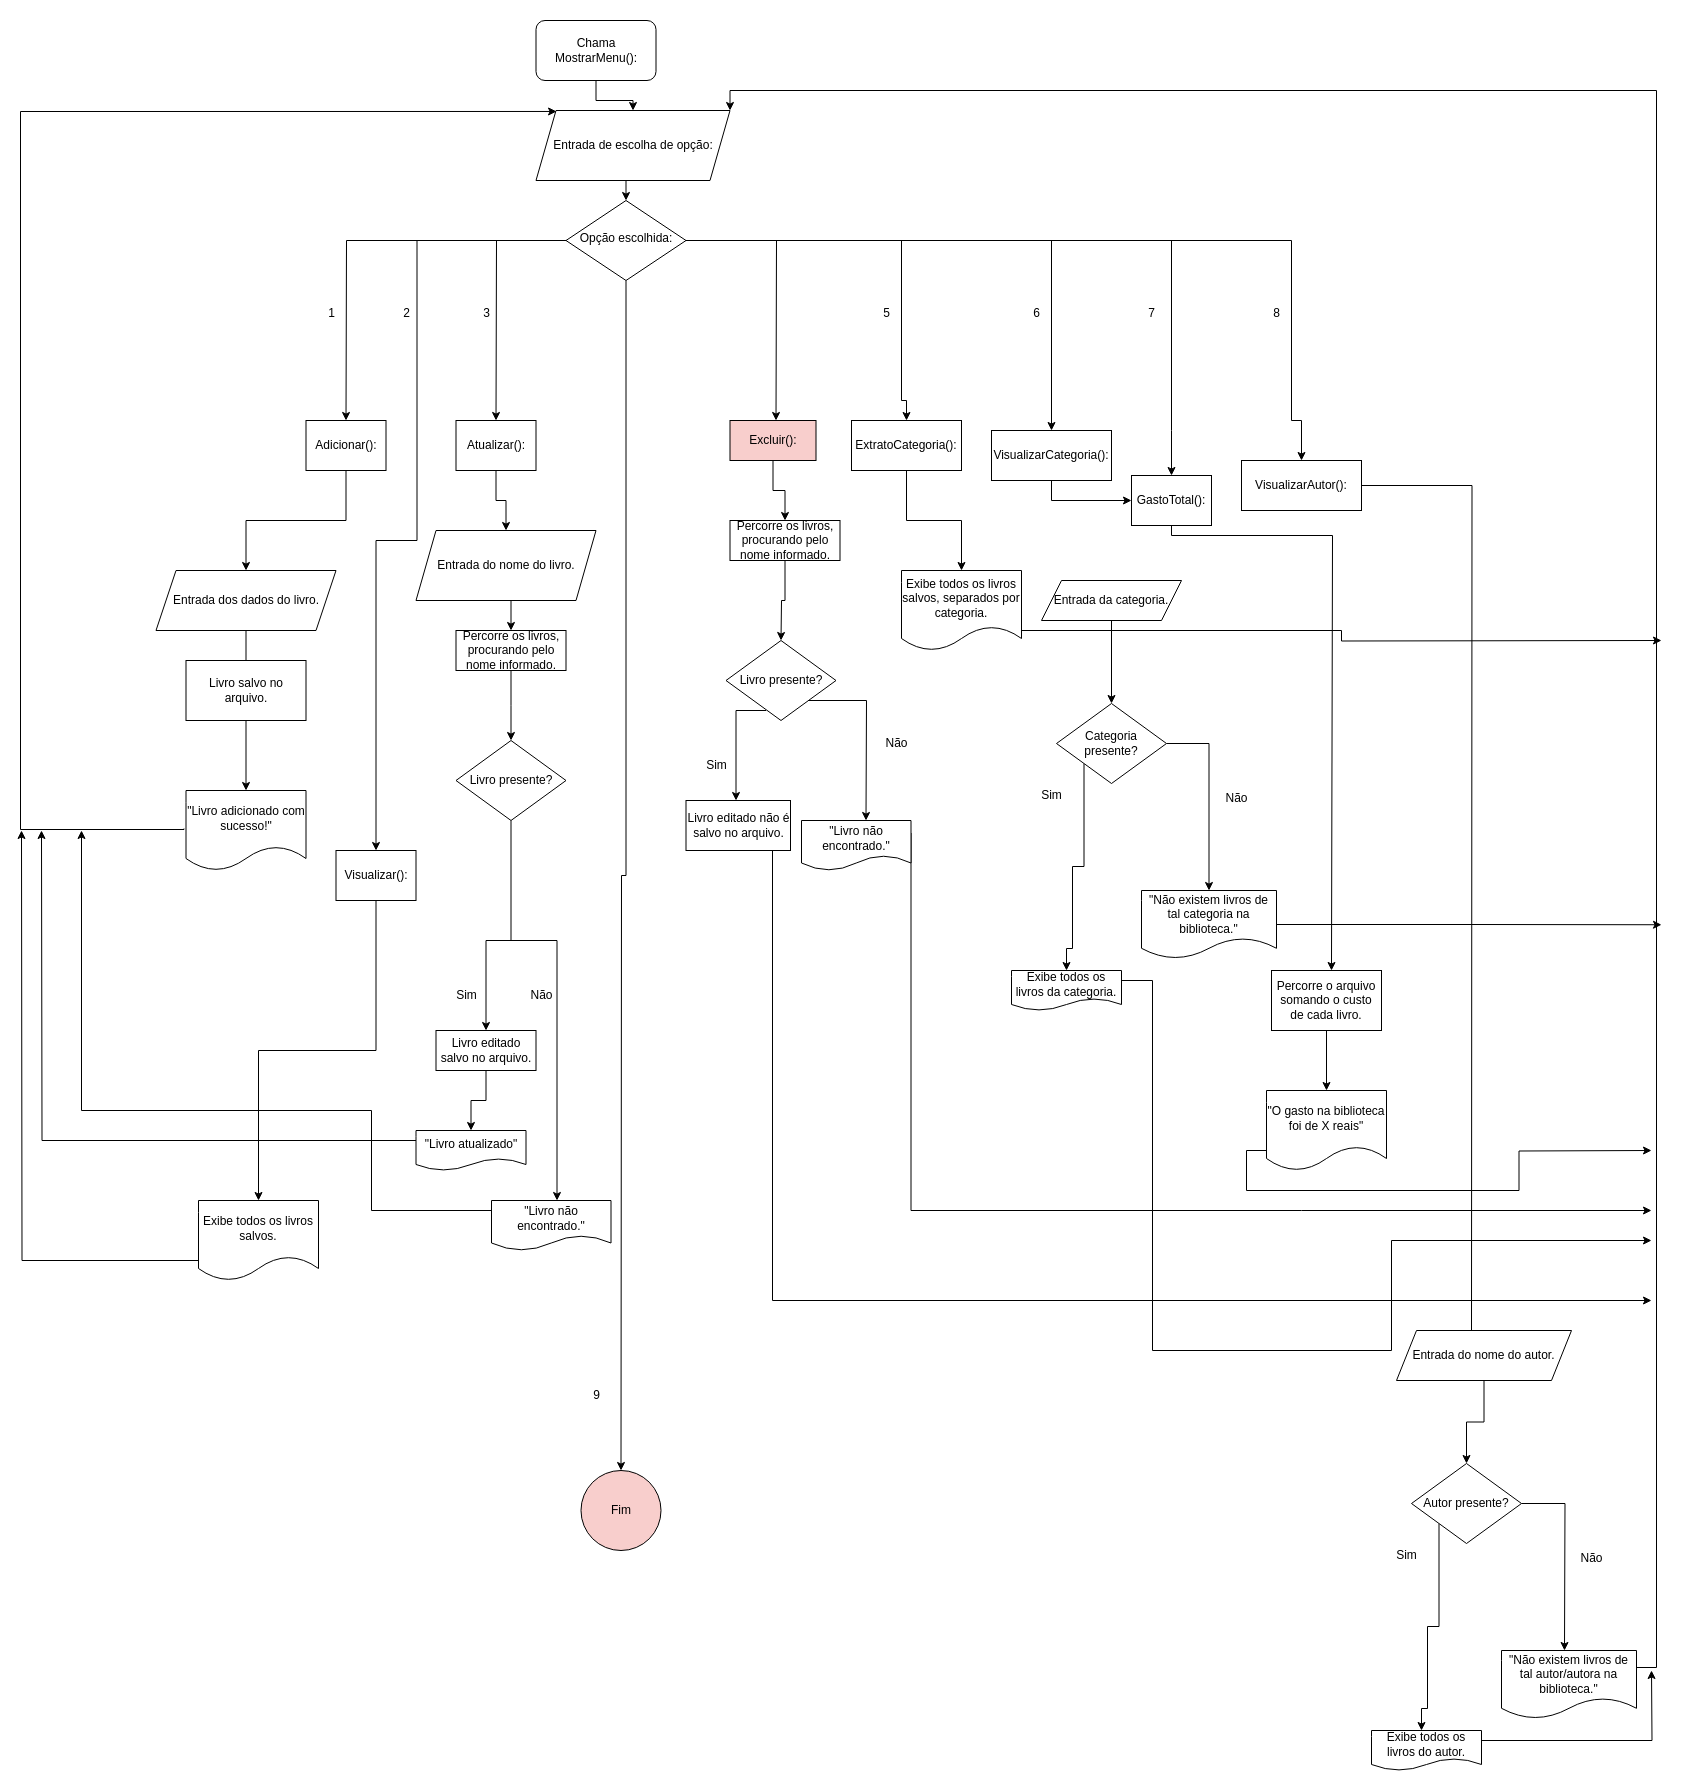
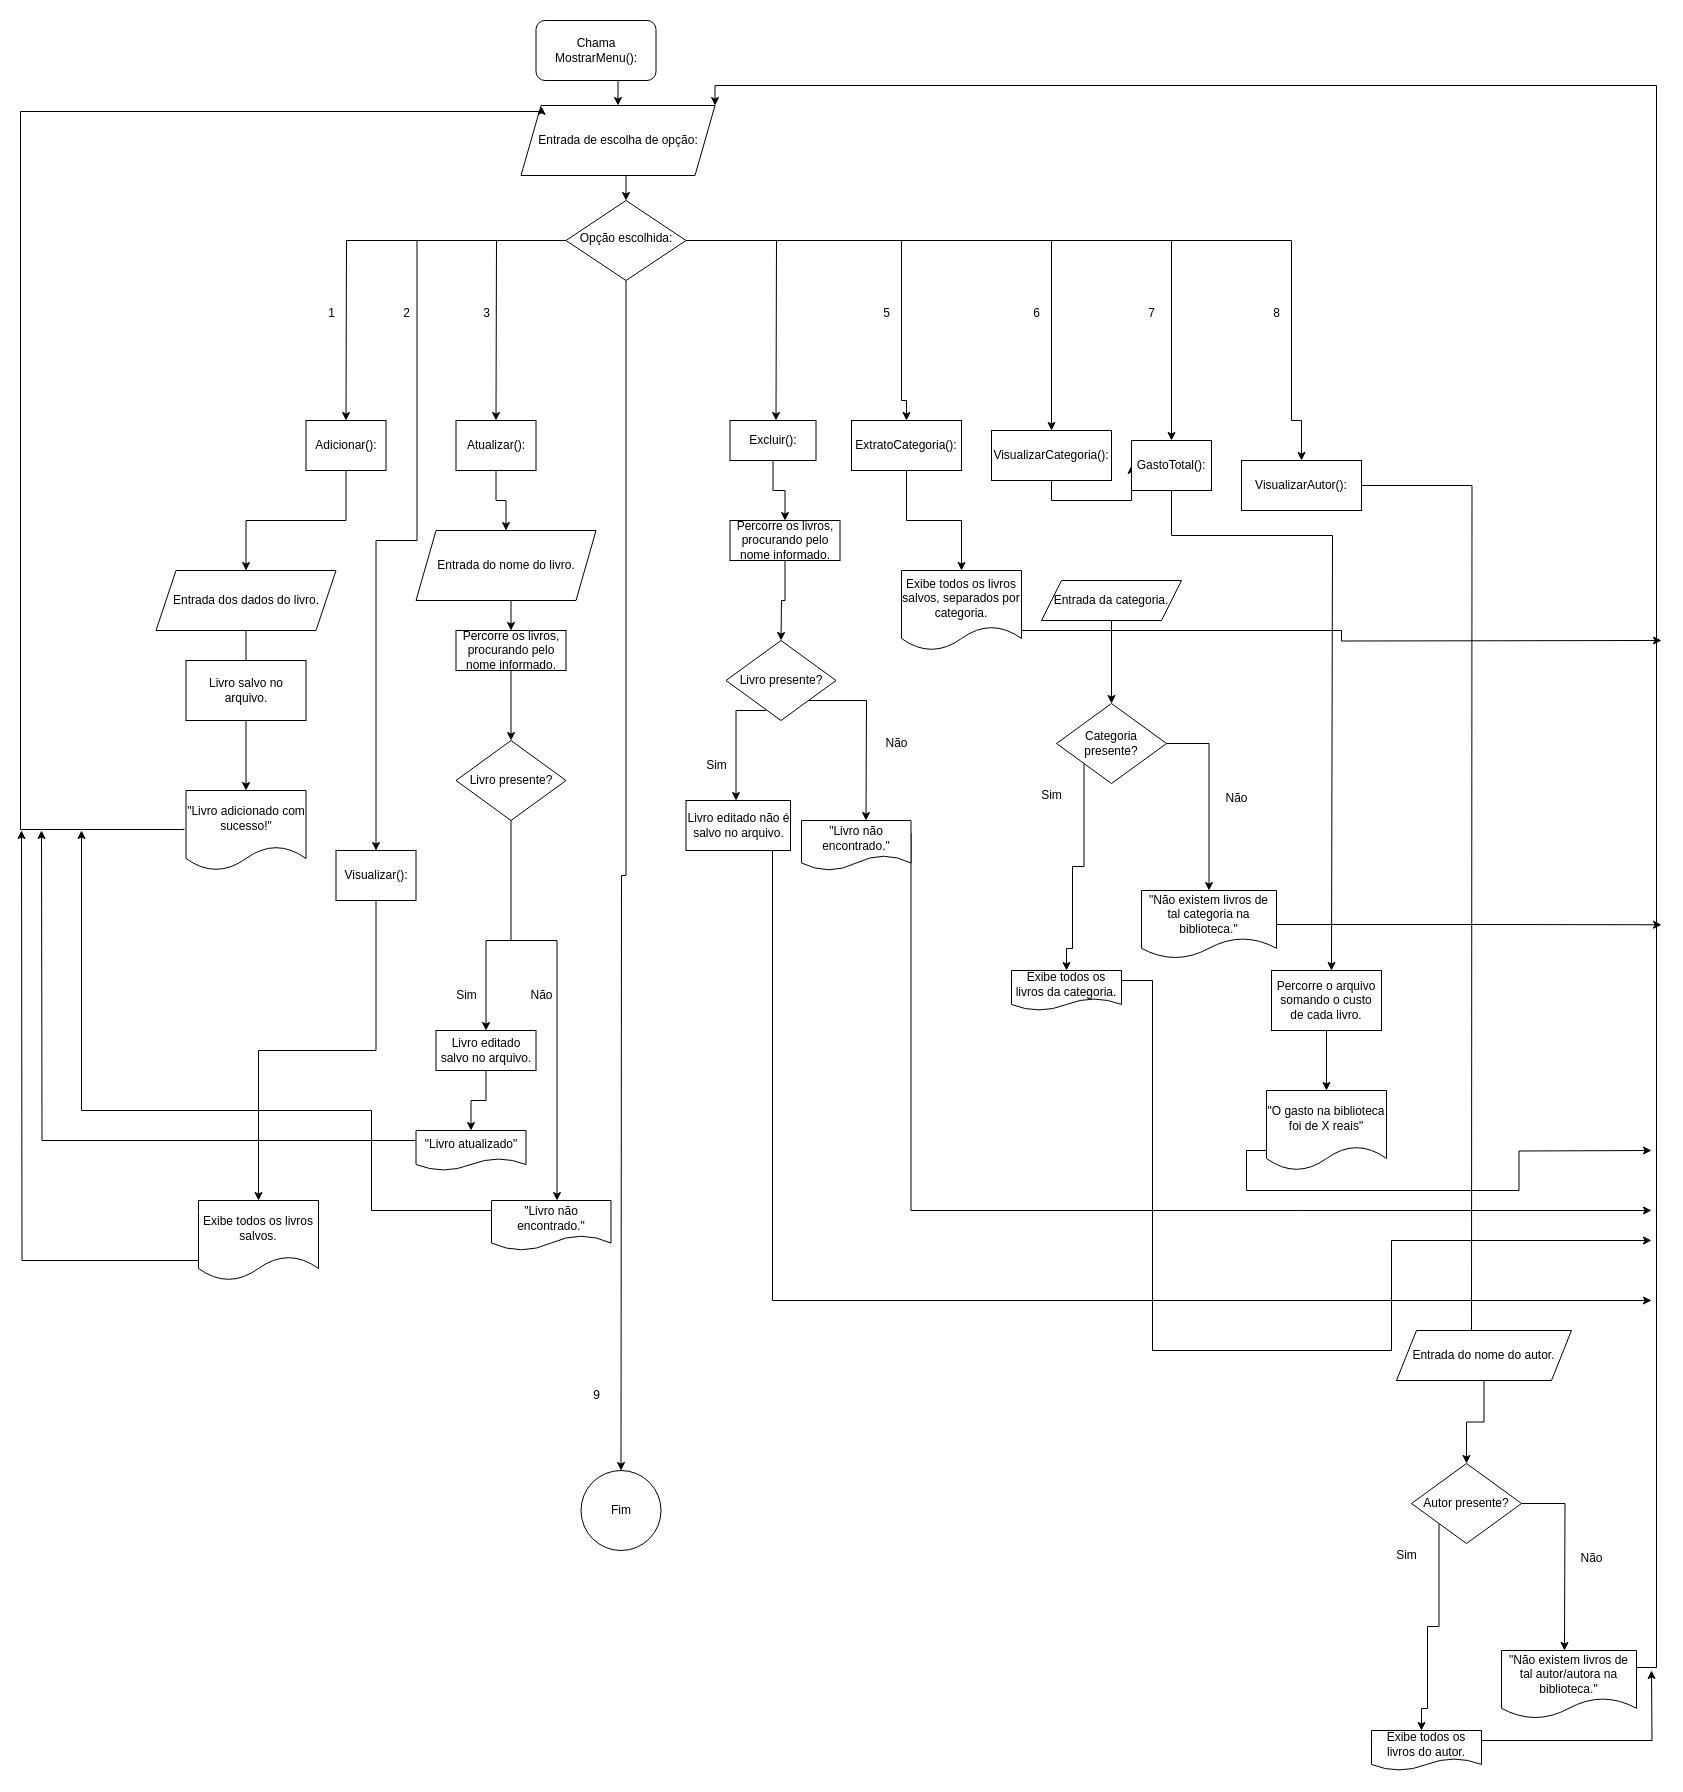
node "Entrada de escolha de opção:": moved (633, 146) -> (618, 141)
node "Excluir():": fillcolor #f8cecc -> #ffffff
node "GastoTotal():": moved (1172, 501) -> (1172, 466)
node "Fim": fillcolor #f8cecc -> #ffffff
